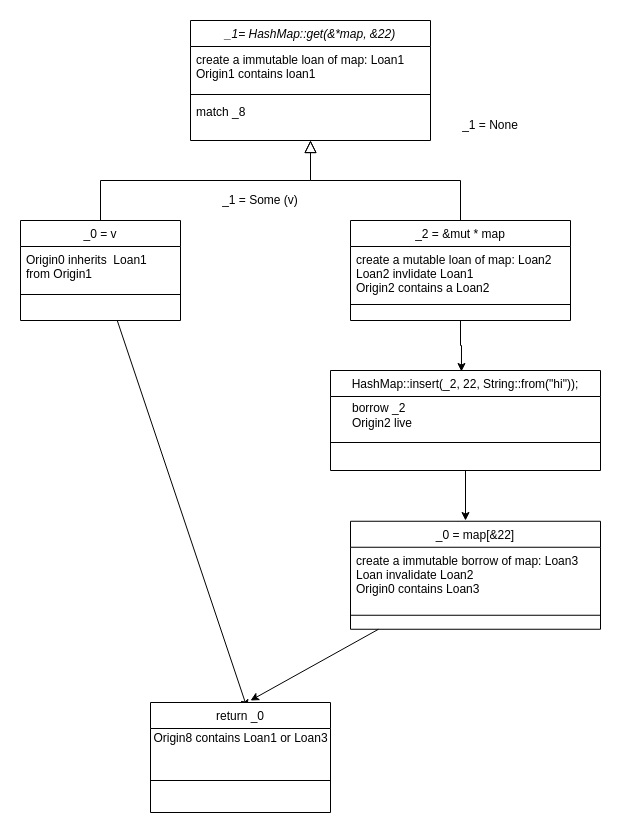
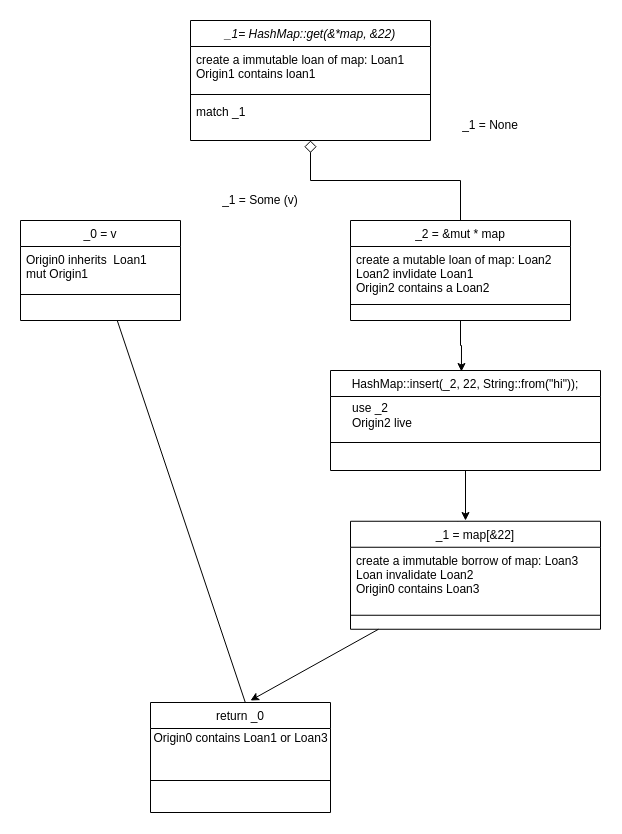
node "match _8": label "match _8" -> "match _1"
edge "_0 = v" -> "_1= HashMap::get(&*map, &22)": removed
edge "_2 = &mut * map" -> "_1= HashMap::get(&*map, &22)": arrowhead block -> diamond
node "Origin0 inherits Loan1 from Origin1": label "Origin0 inherits Loan1 from Origin1" -> "Origin0 inherits Loan1 mut Origin1"
node "borrow _2 Origin2 live": label "borrow _2 Origin2 live" -> "use _2 Origin2 live"
node "_0 = map[&22]": label "_0 = map[&22]" -> "_1 = map[&22]"
edge "_0 = v" -> "return _0": arrowhead classic -> none
node "Origin8 contains Loan1 or Loan3": label "Origin8 contains Loan1 or Loan3" -> "Origin0 contains Loan1 or Loan3"
